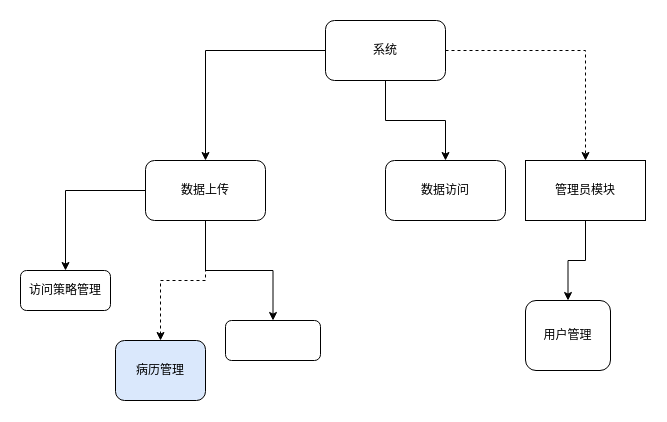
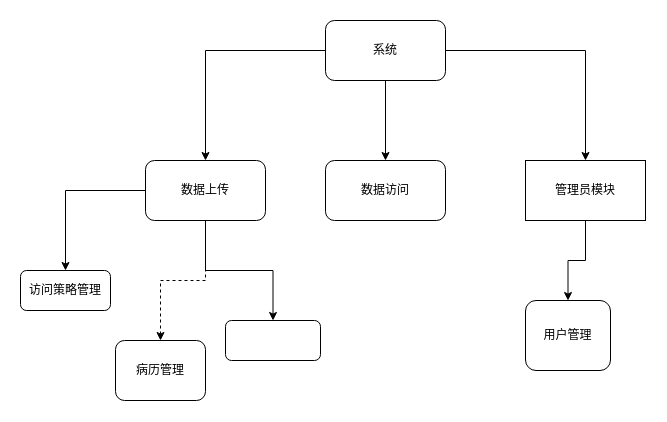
edge "系统" -> "管理员模块": style dashed -> solid
node "数据访问": moved (446, 191) -> (386, 191)
node "病历管理": fillcolor #dae8fc -> #ffffff
